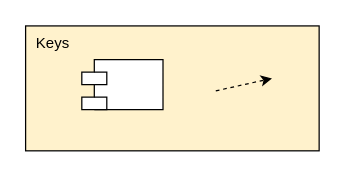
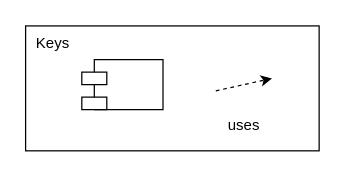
node "Keys": fillcolor #fff2cc -> #ffffff
node "uses": added
